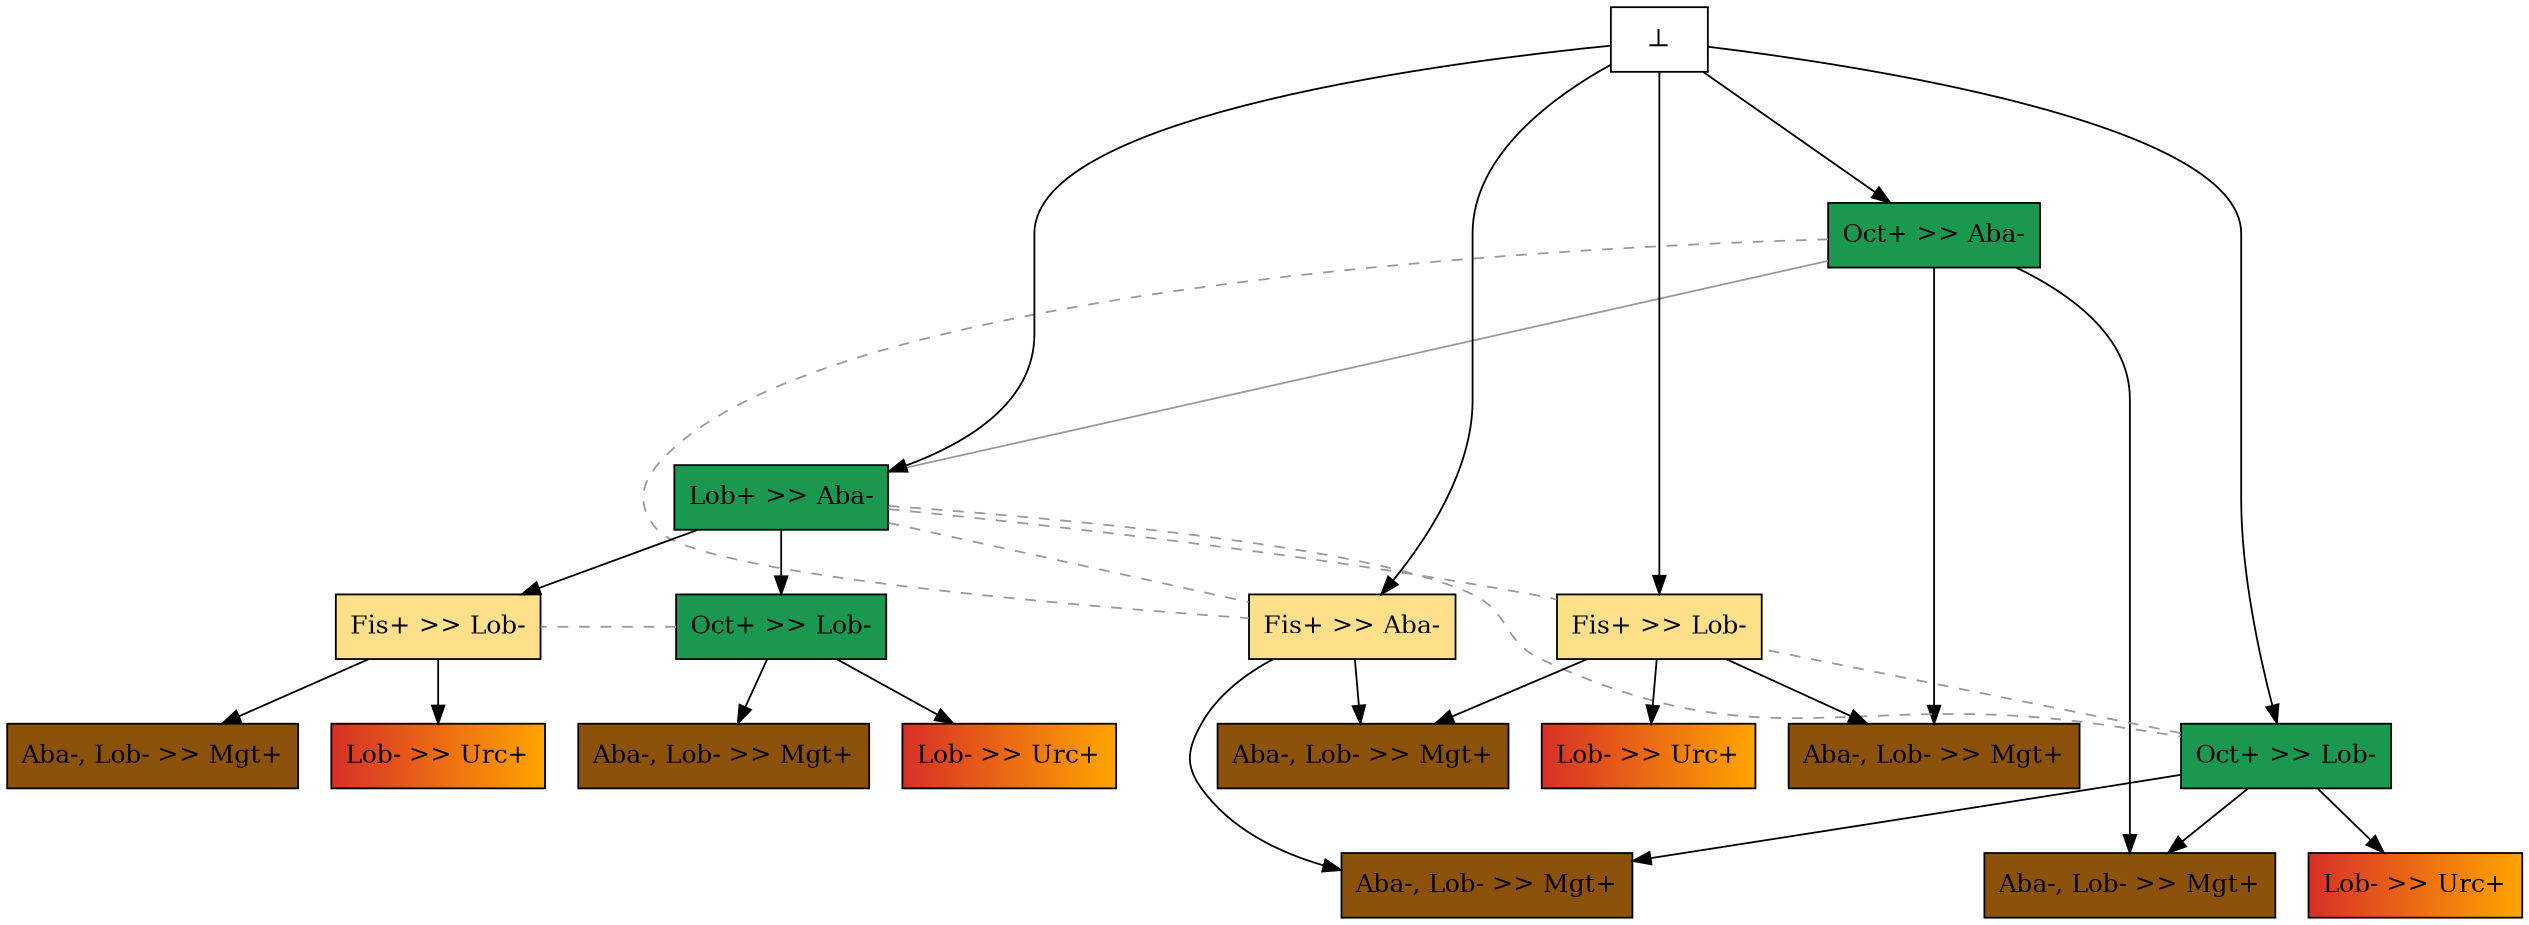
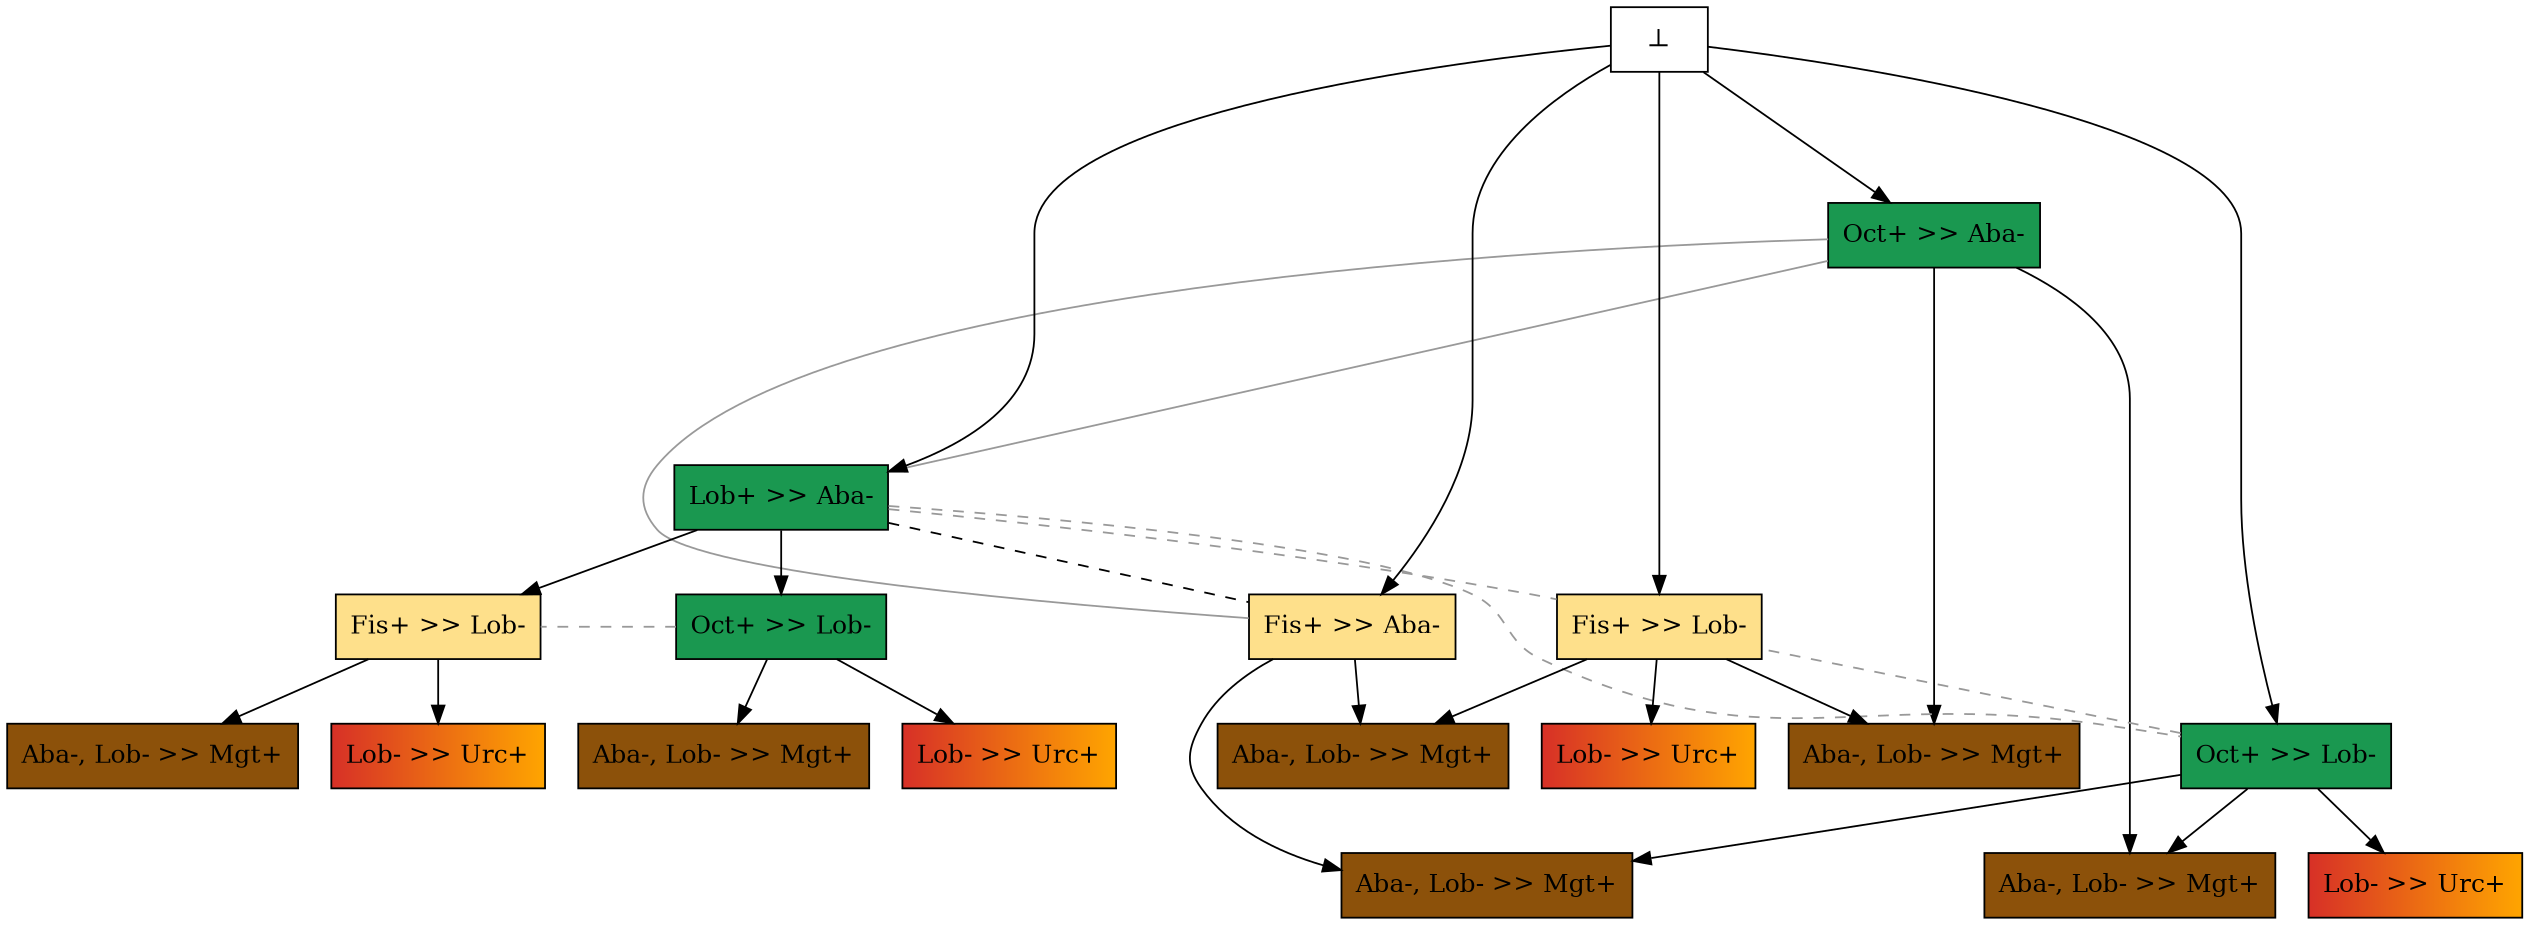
edge "Oct+ >> Aba-" -- "Fis+ >> Aba-": style dashed -> solid
edge "Lob+ >> Aba-" -- "Fis+ >> Aba-": color gray60 -> black
